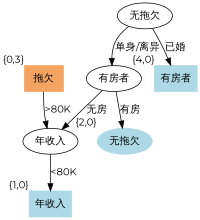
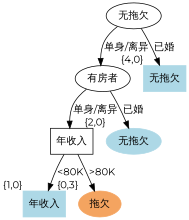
node "拖欠 {0,3}": shape box -> ellipse
node "有房者 {4,0}": label "有房者 {4,0}" -> "无拖欠 {4,0}"
edge "拖欠 {0,3}" -> "年收入": reversed
edge "有房者" -> "年收入": label "无房" -> "单身/离异"
edge "有房者" -> "无拖欠 {2,0}": label "有房" -> "已婚"
node "年收入": shape ellipse -> box
